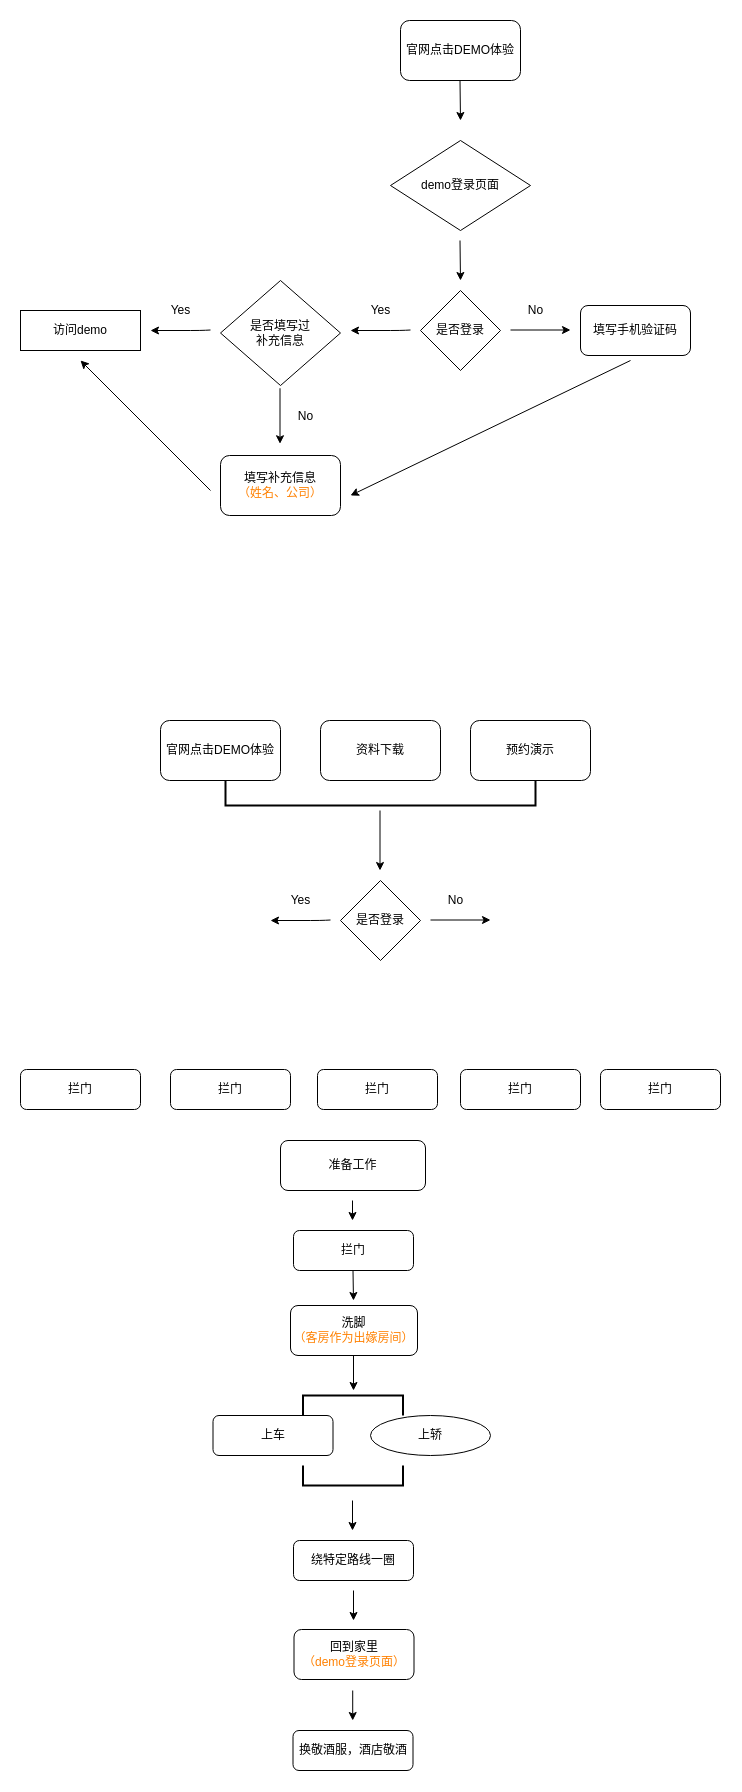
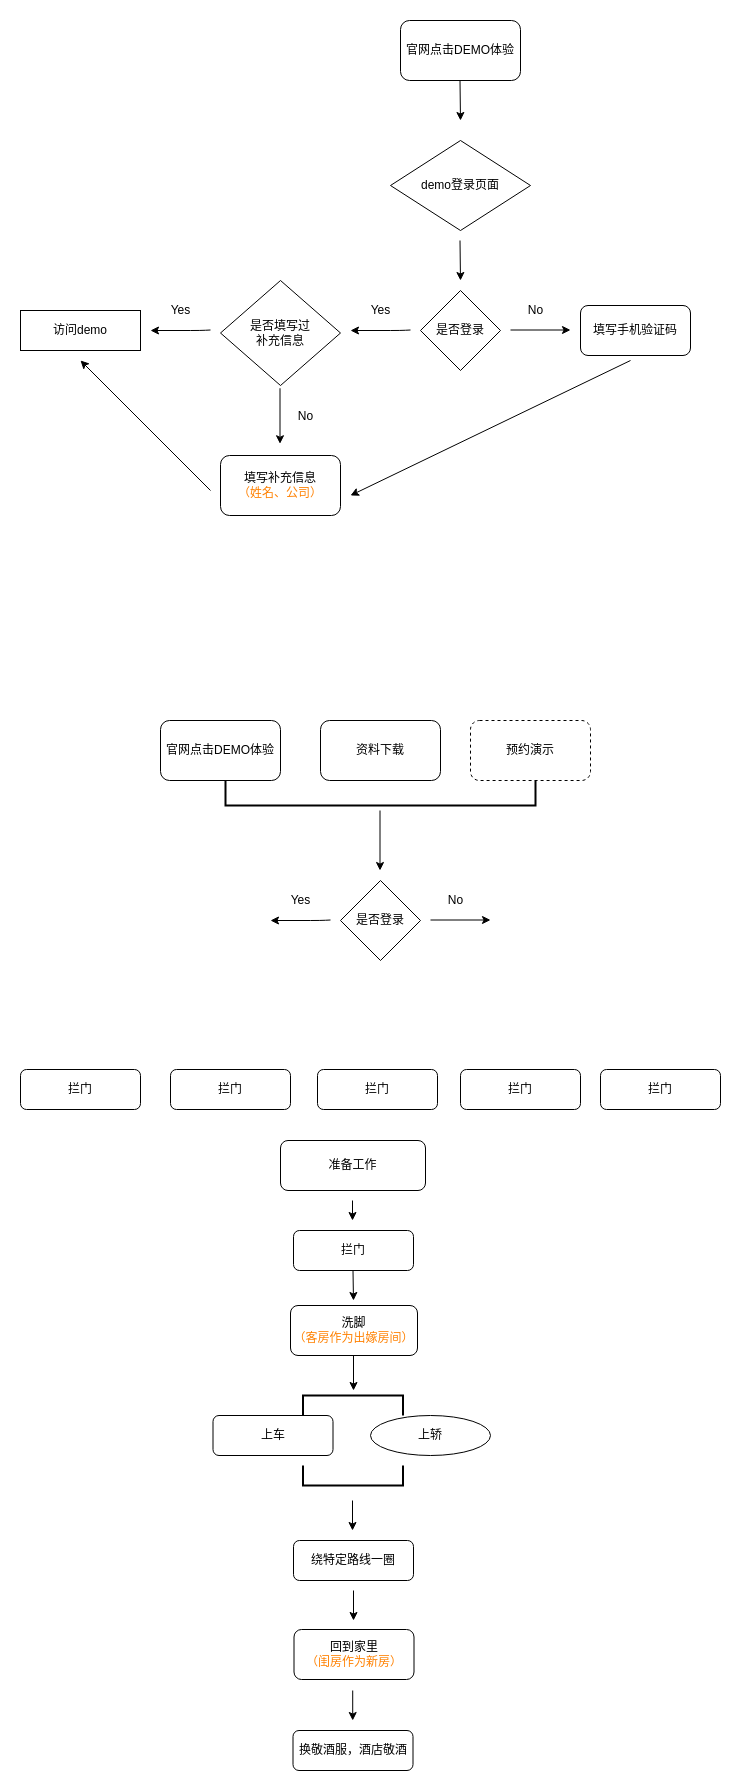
node "预约演示": style solid -> dashed
node "回到家里 （demo登录页面）": label "回到家里 （demo登录页面）" -> "回到家里 （闺房作为新房）"
